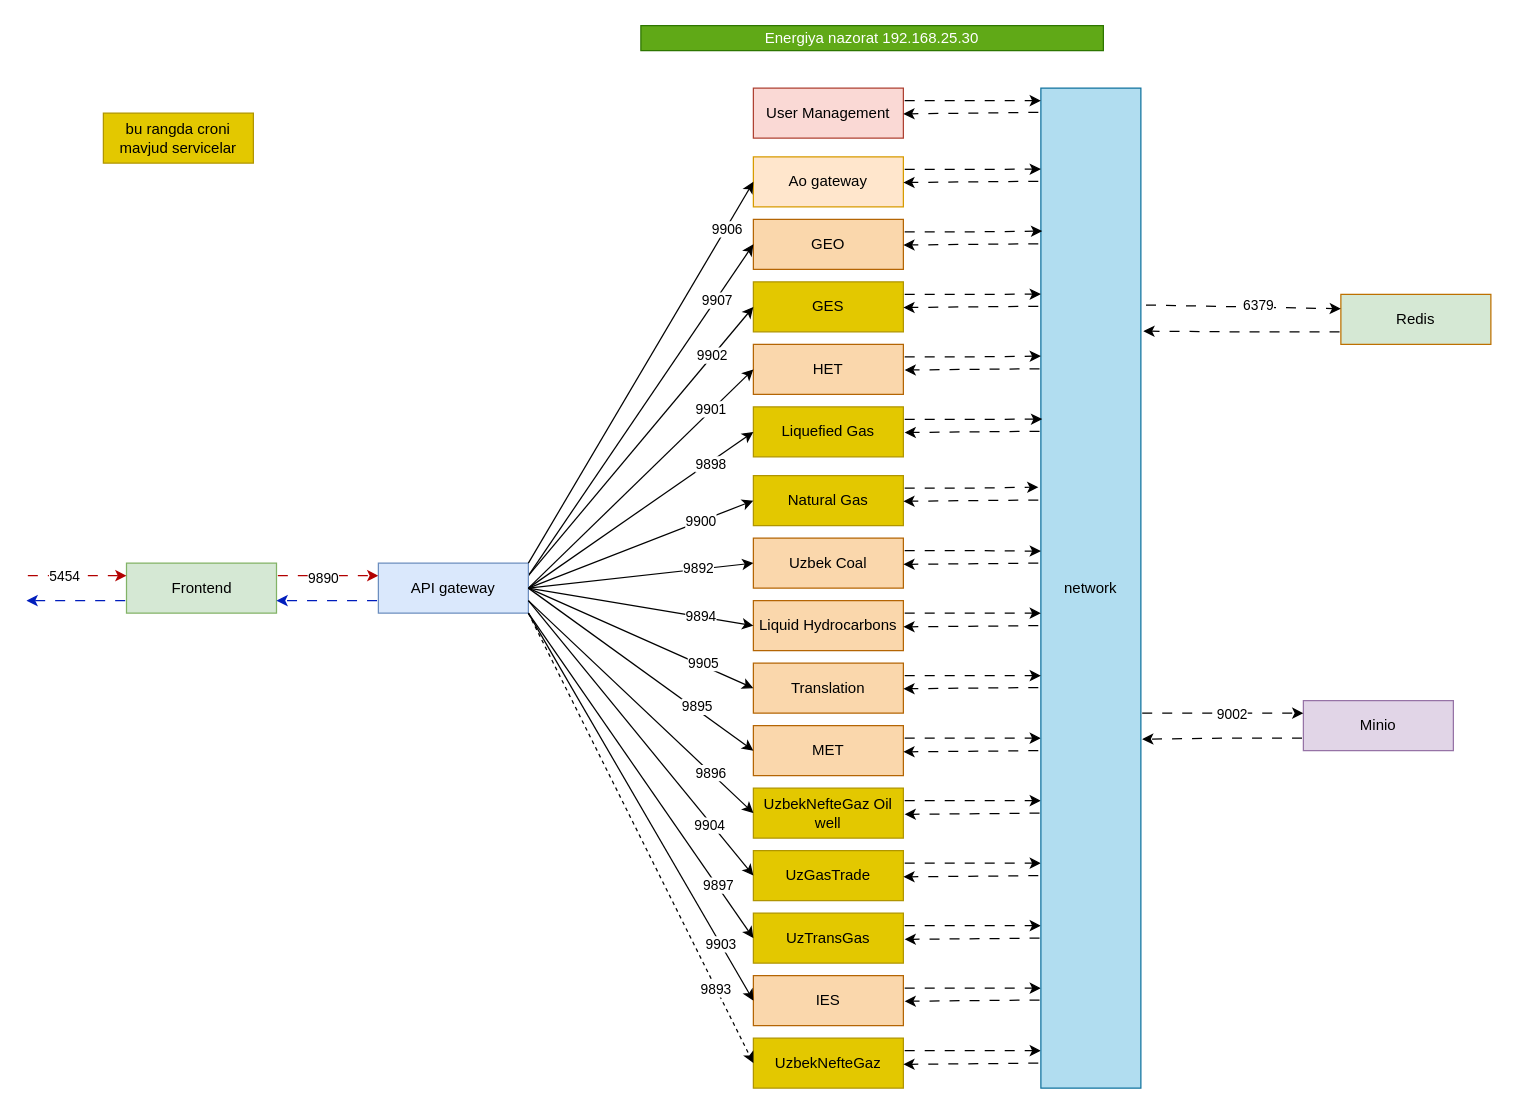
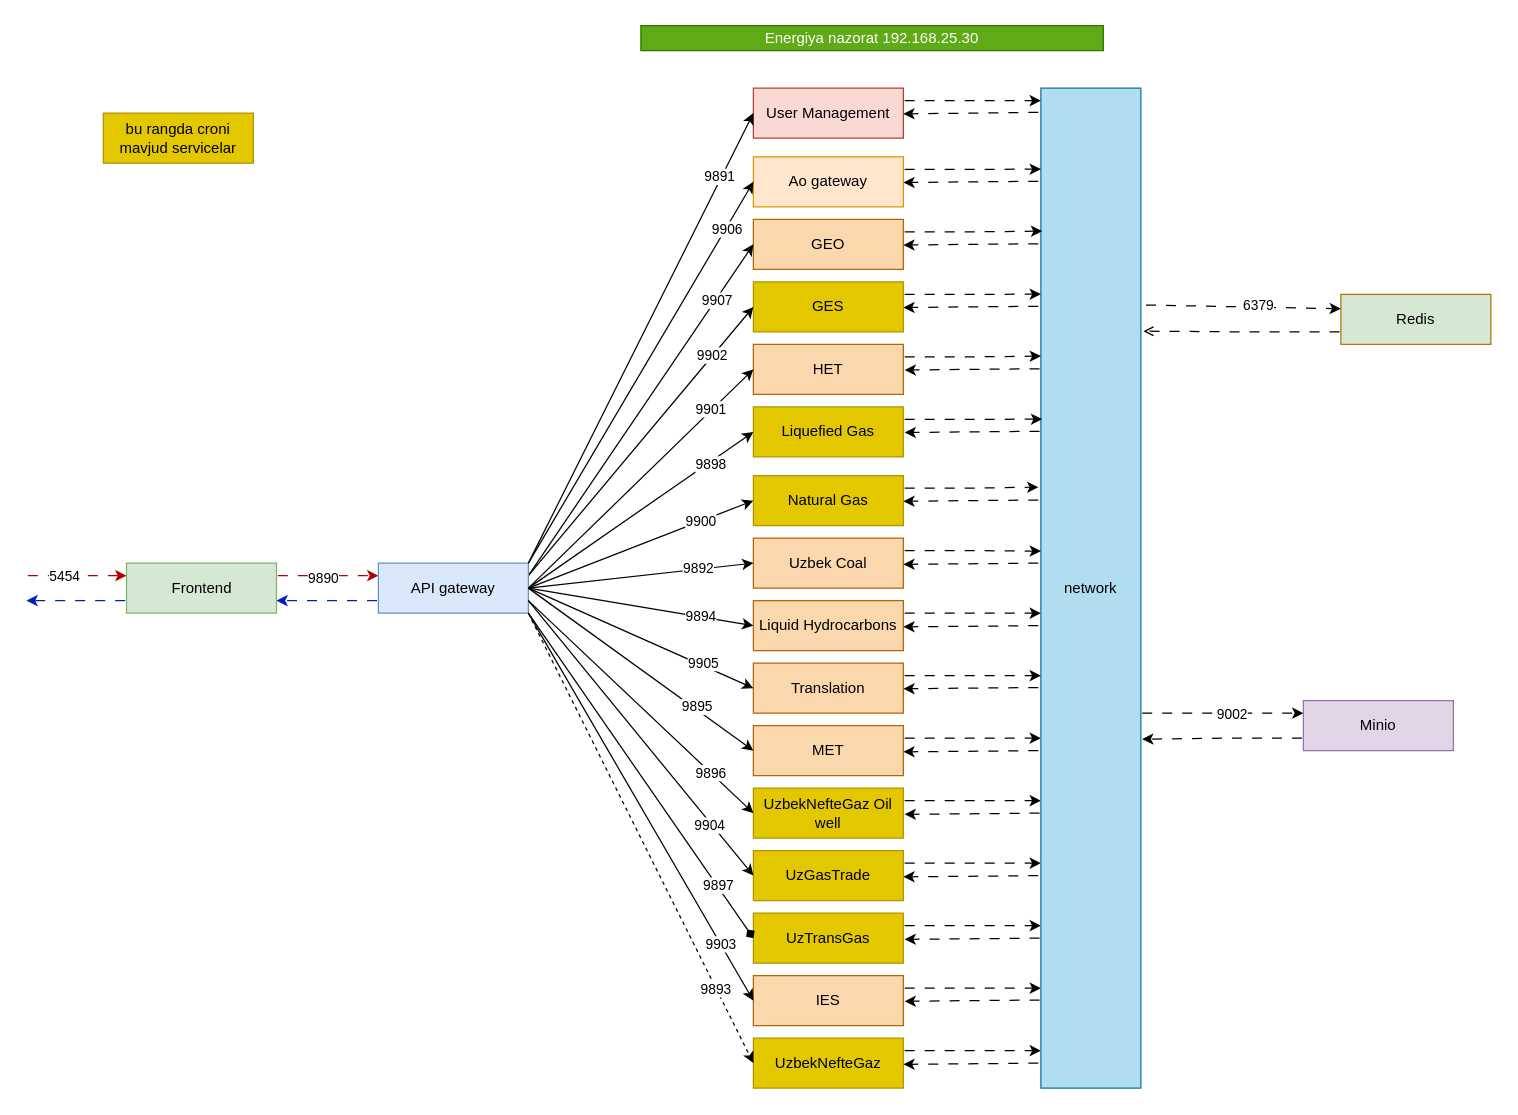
edge "API gateway" -> "User Management": added, label "9891"
edge "Redis" -> "network": arrowhead classic -> open
edge "API gateway" -> "UzTransGas": arrowhead classic -> diamond
